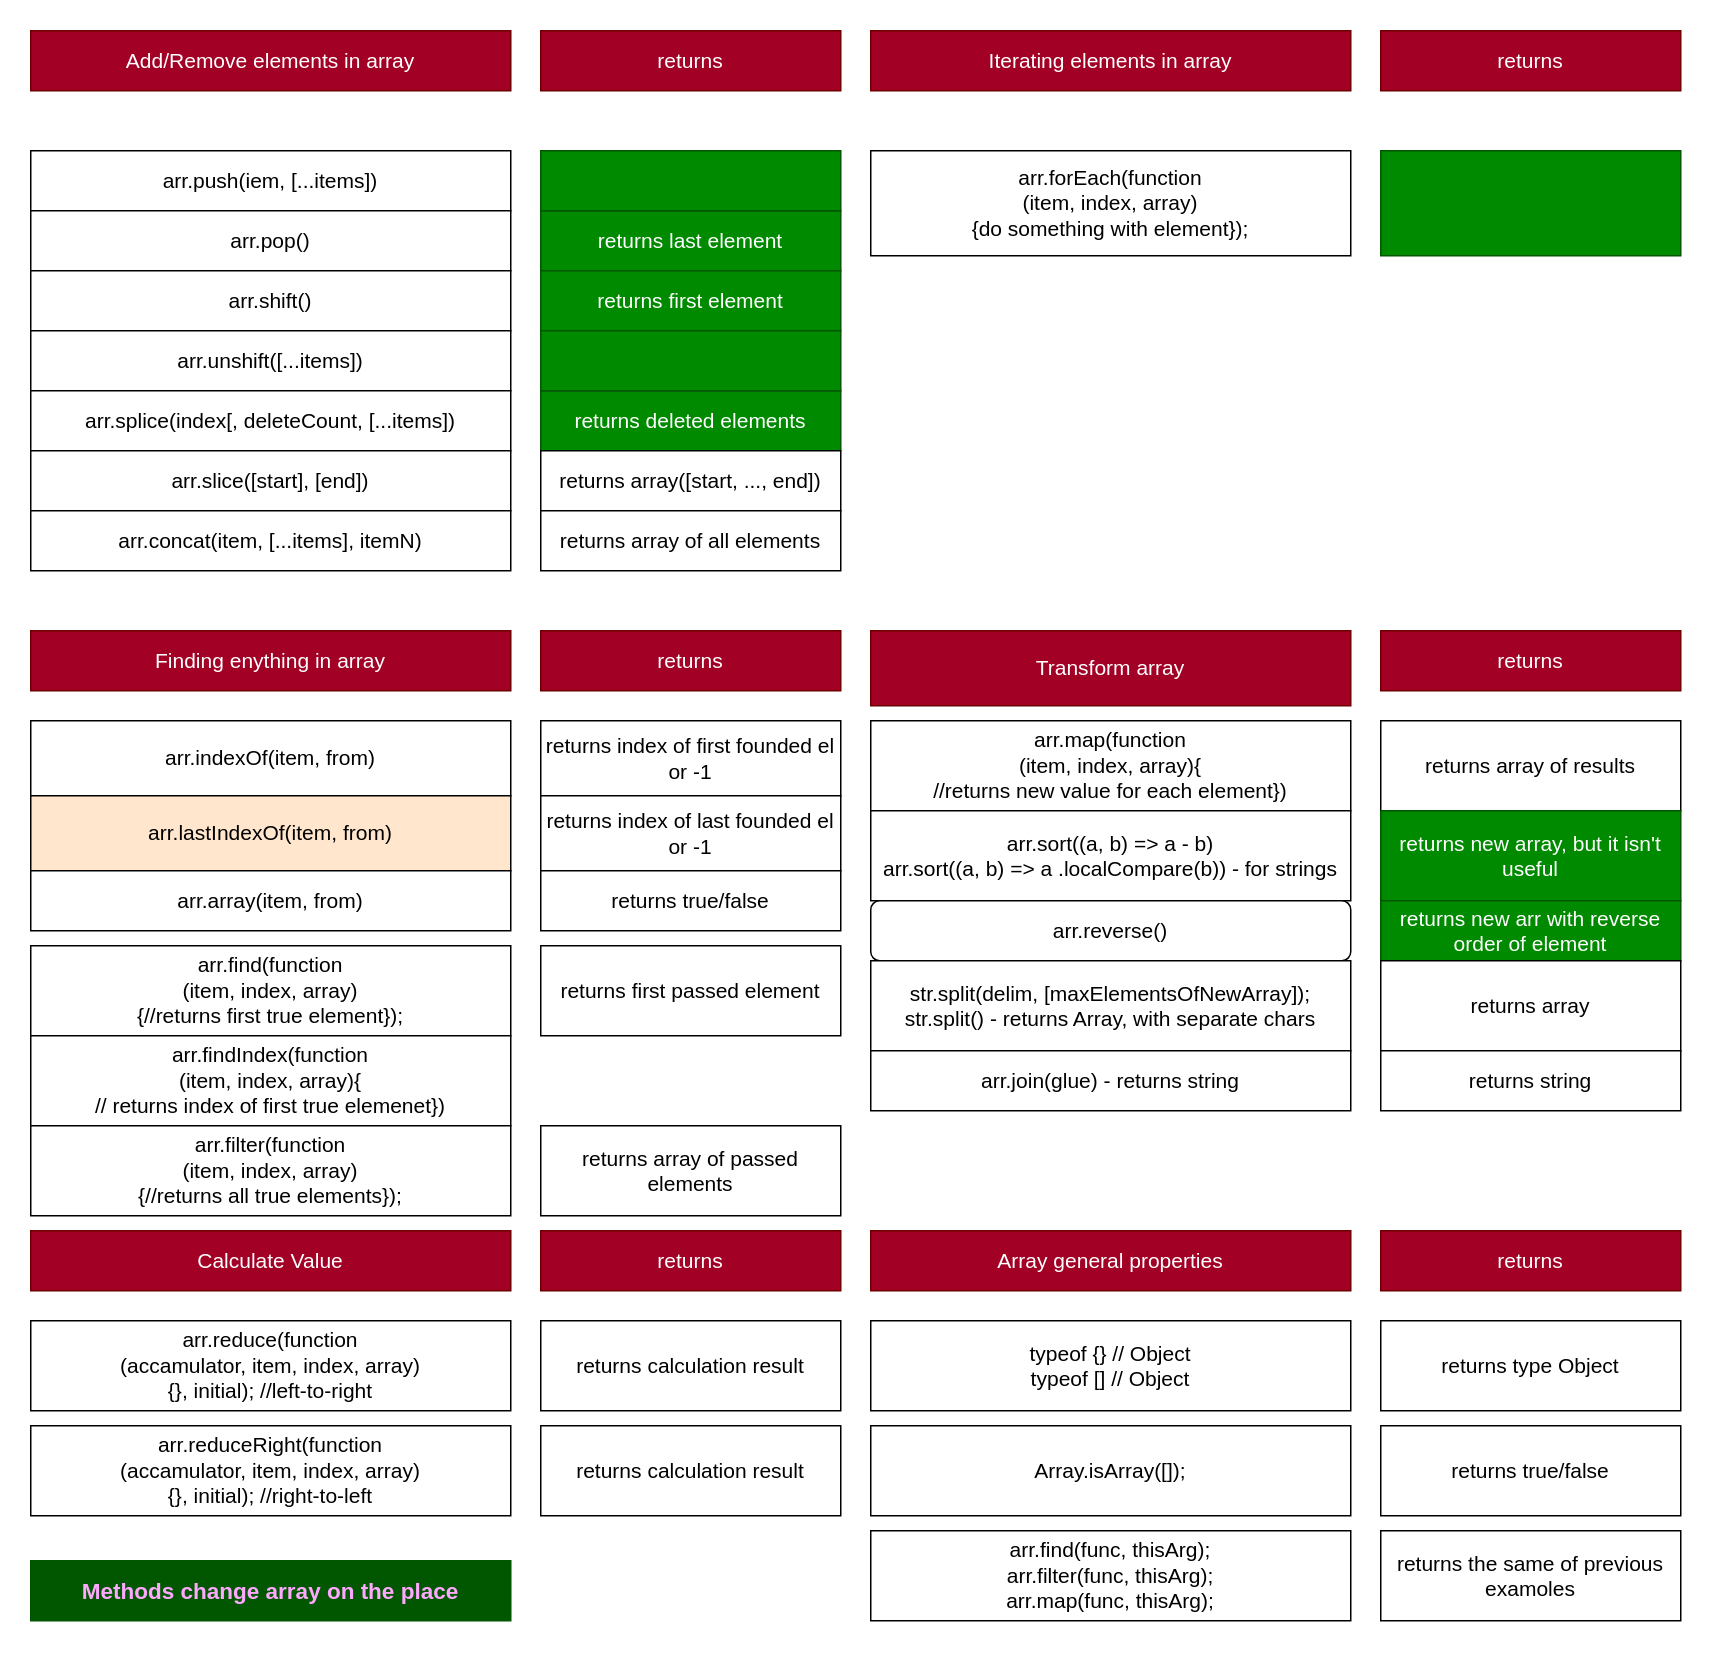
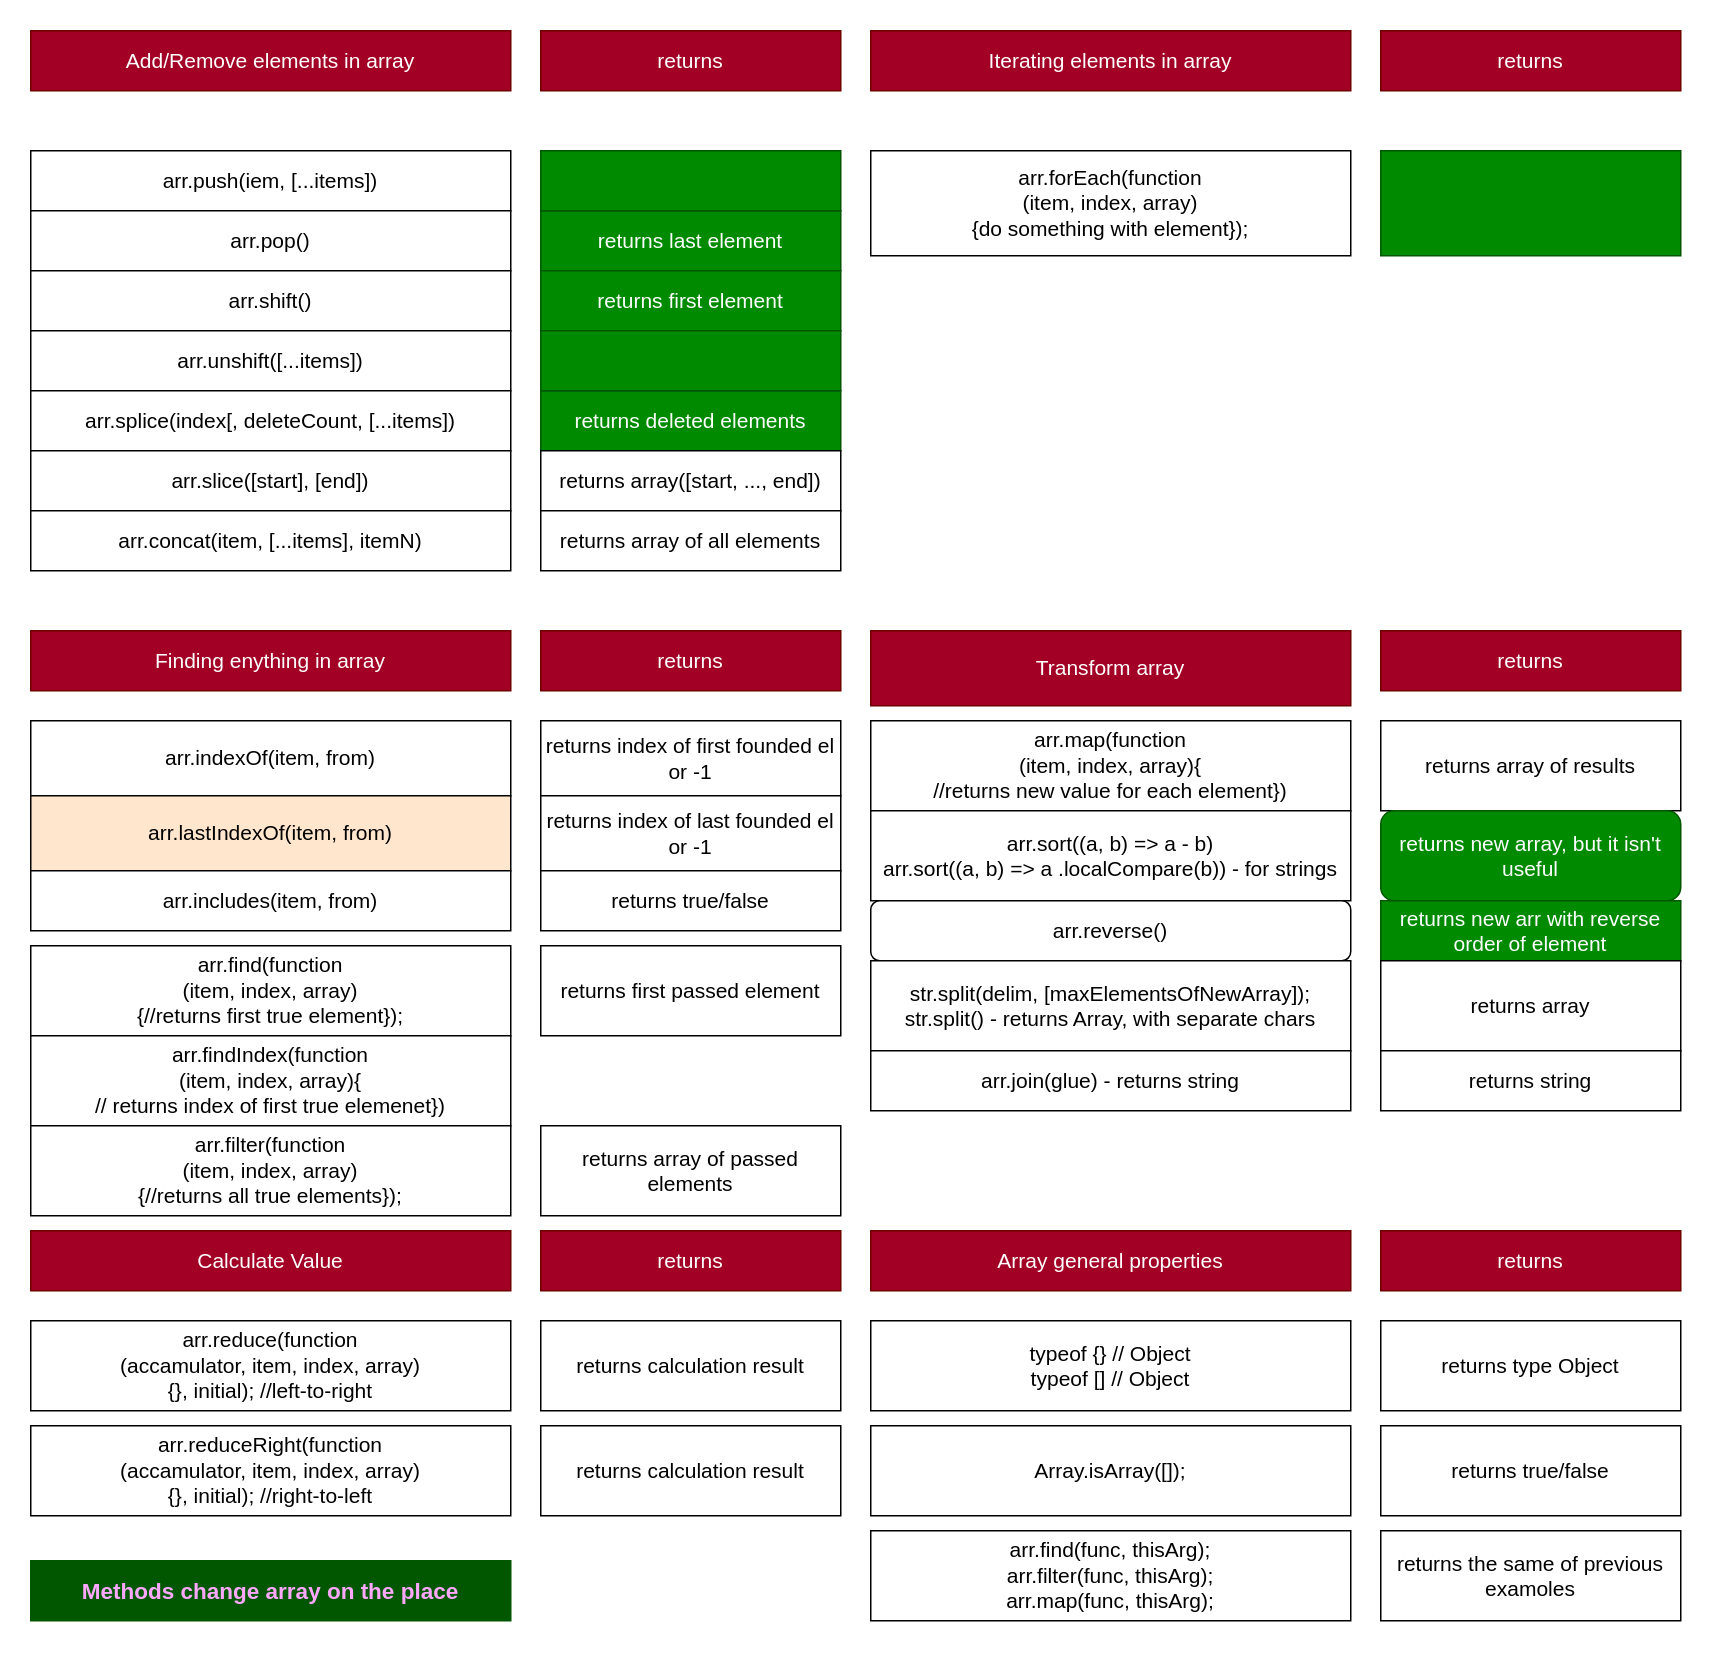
node "returns new array, but it isn't useful": shape rectangle -> rounded rectangle
node "arr.array(item, from)": label "arr.array(item, from)" -> "arr.includes(item, from)"
